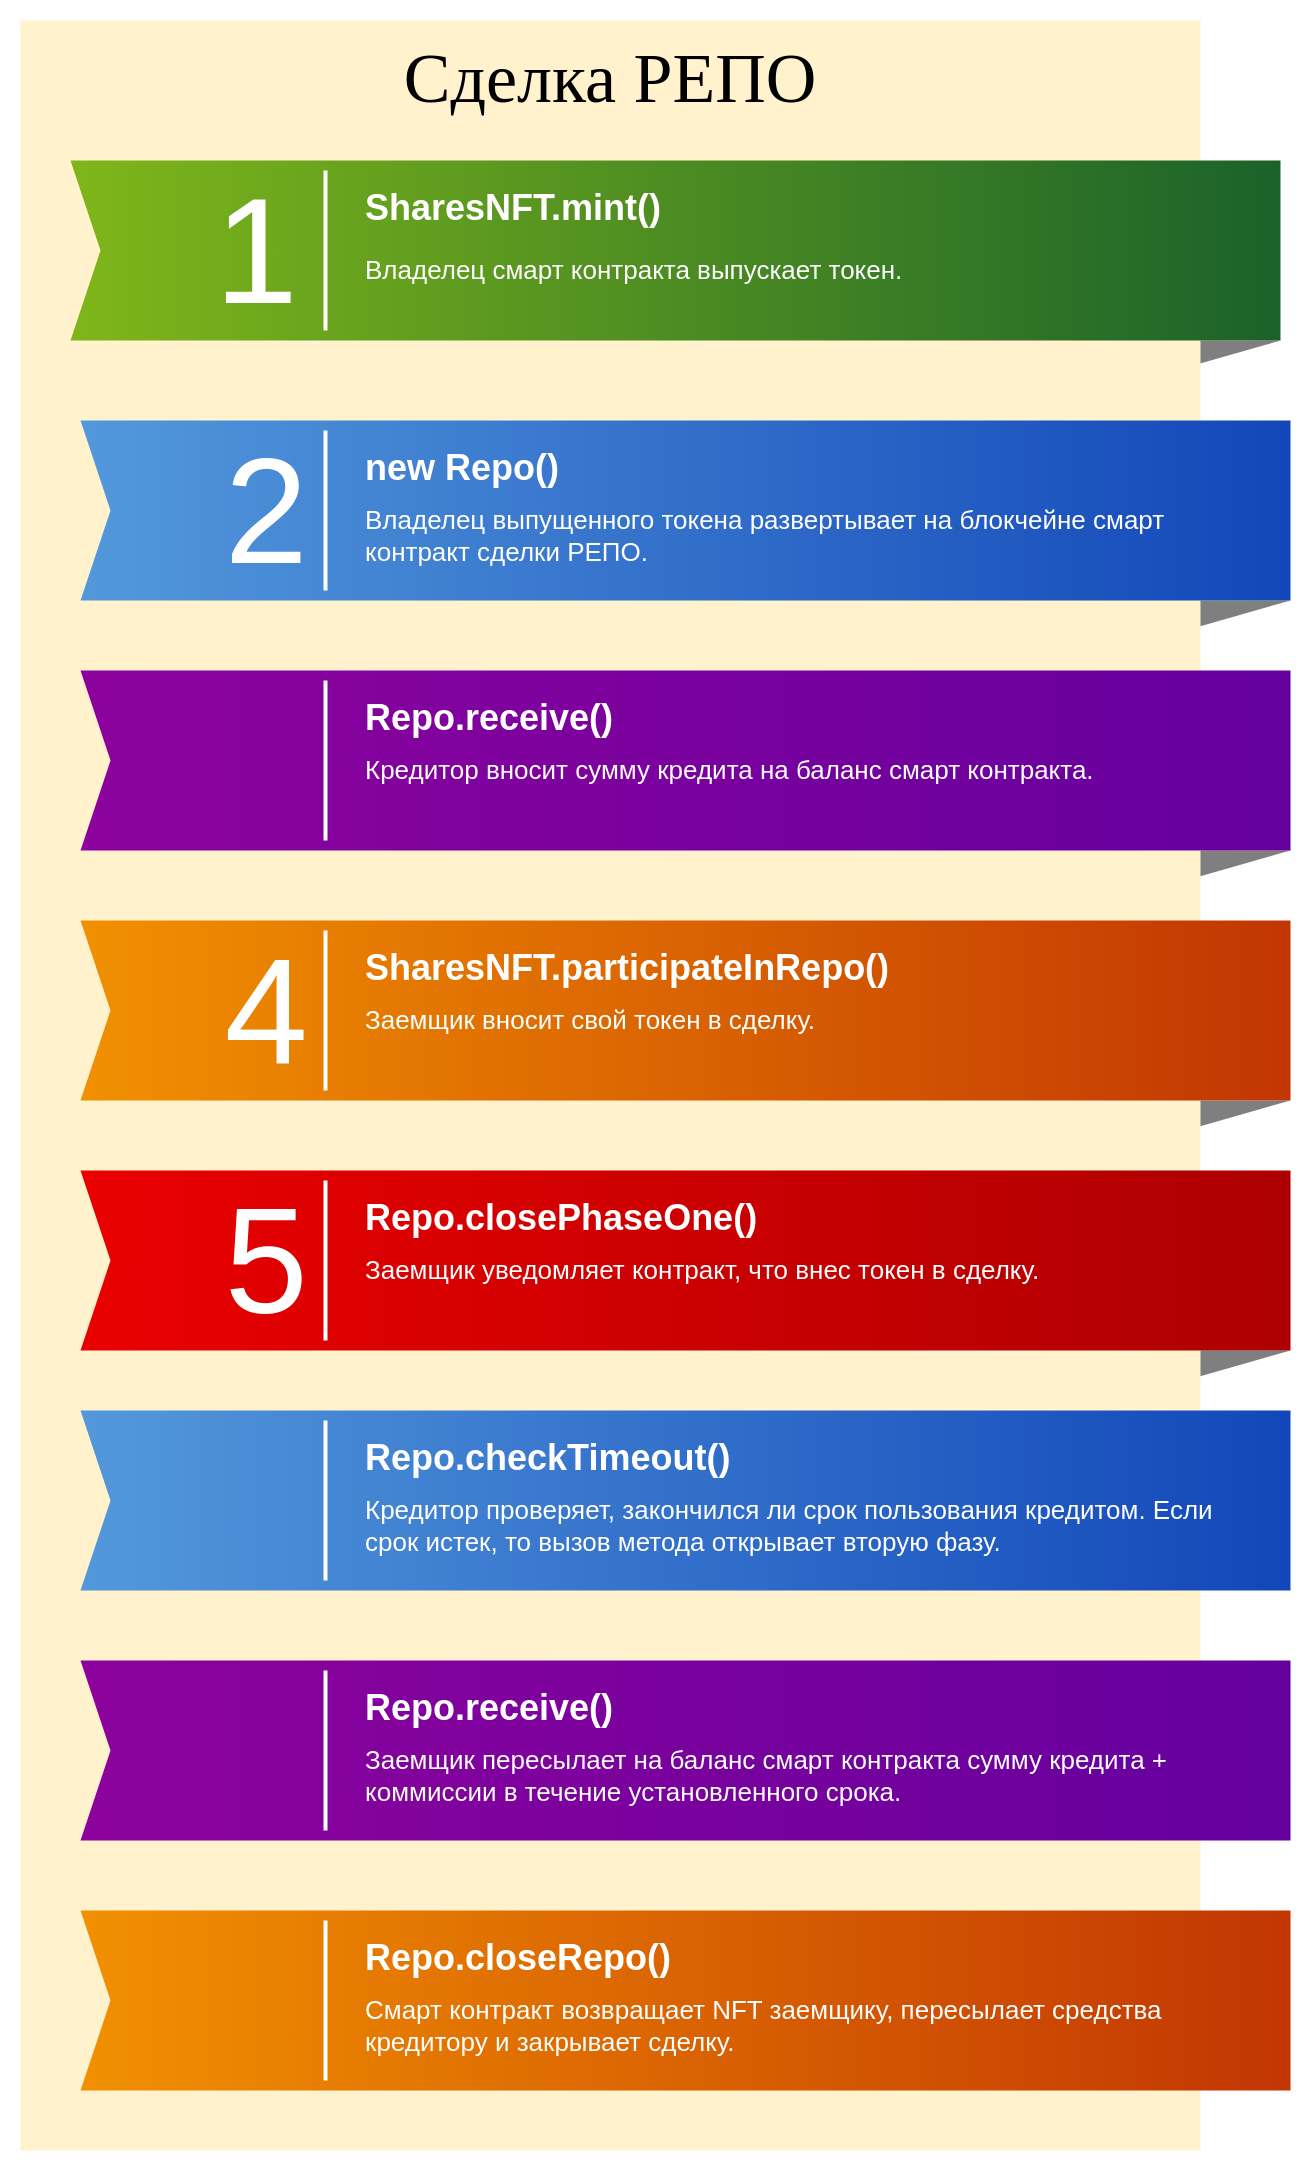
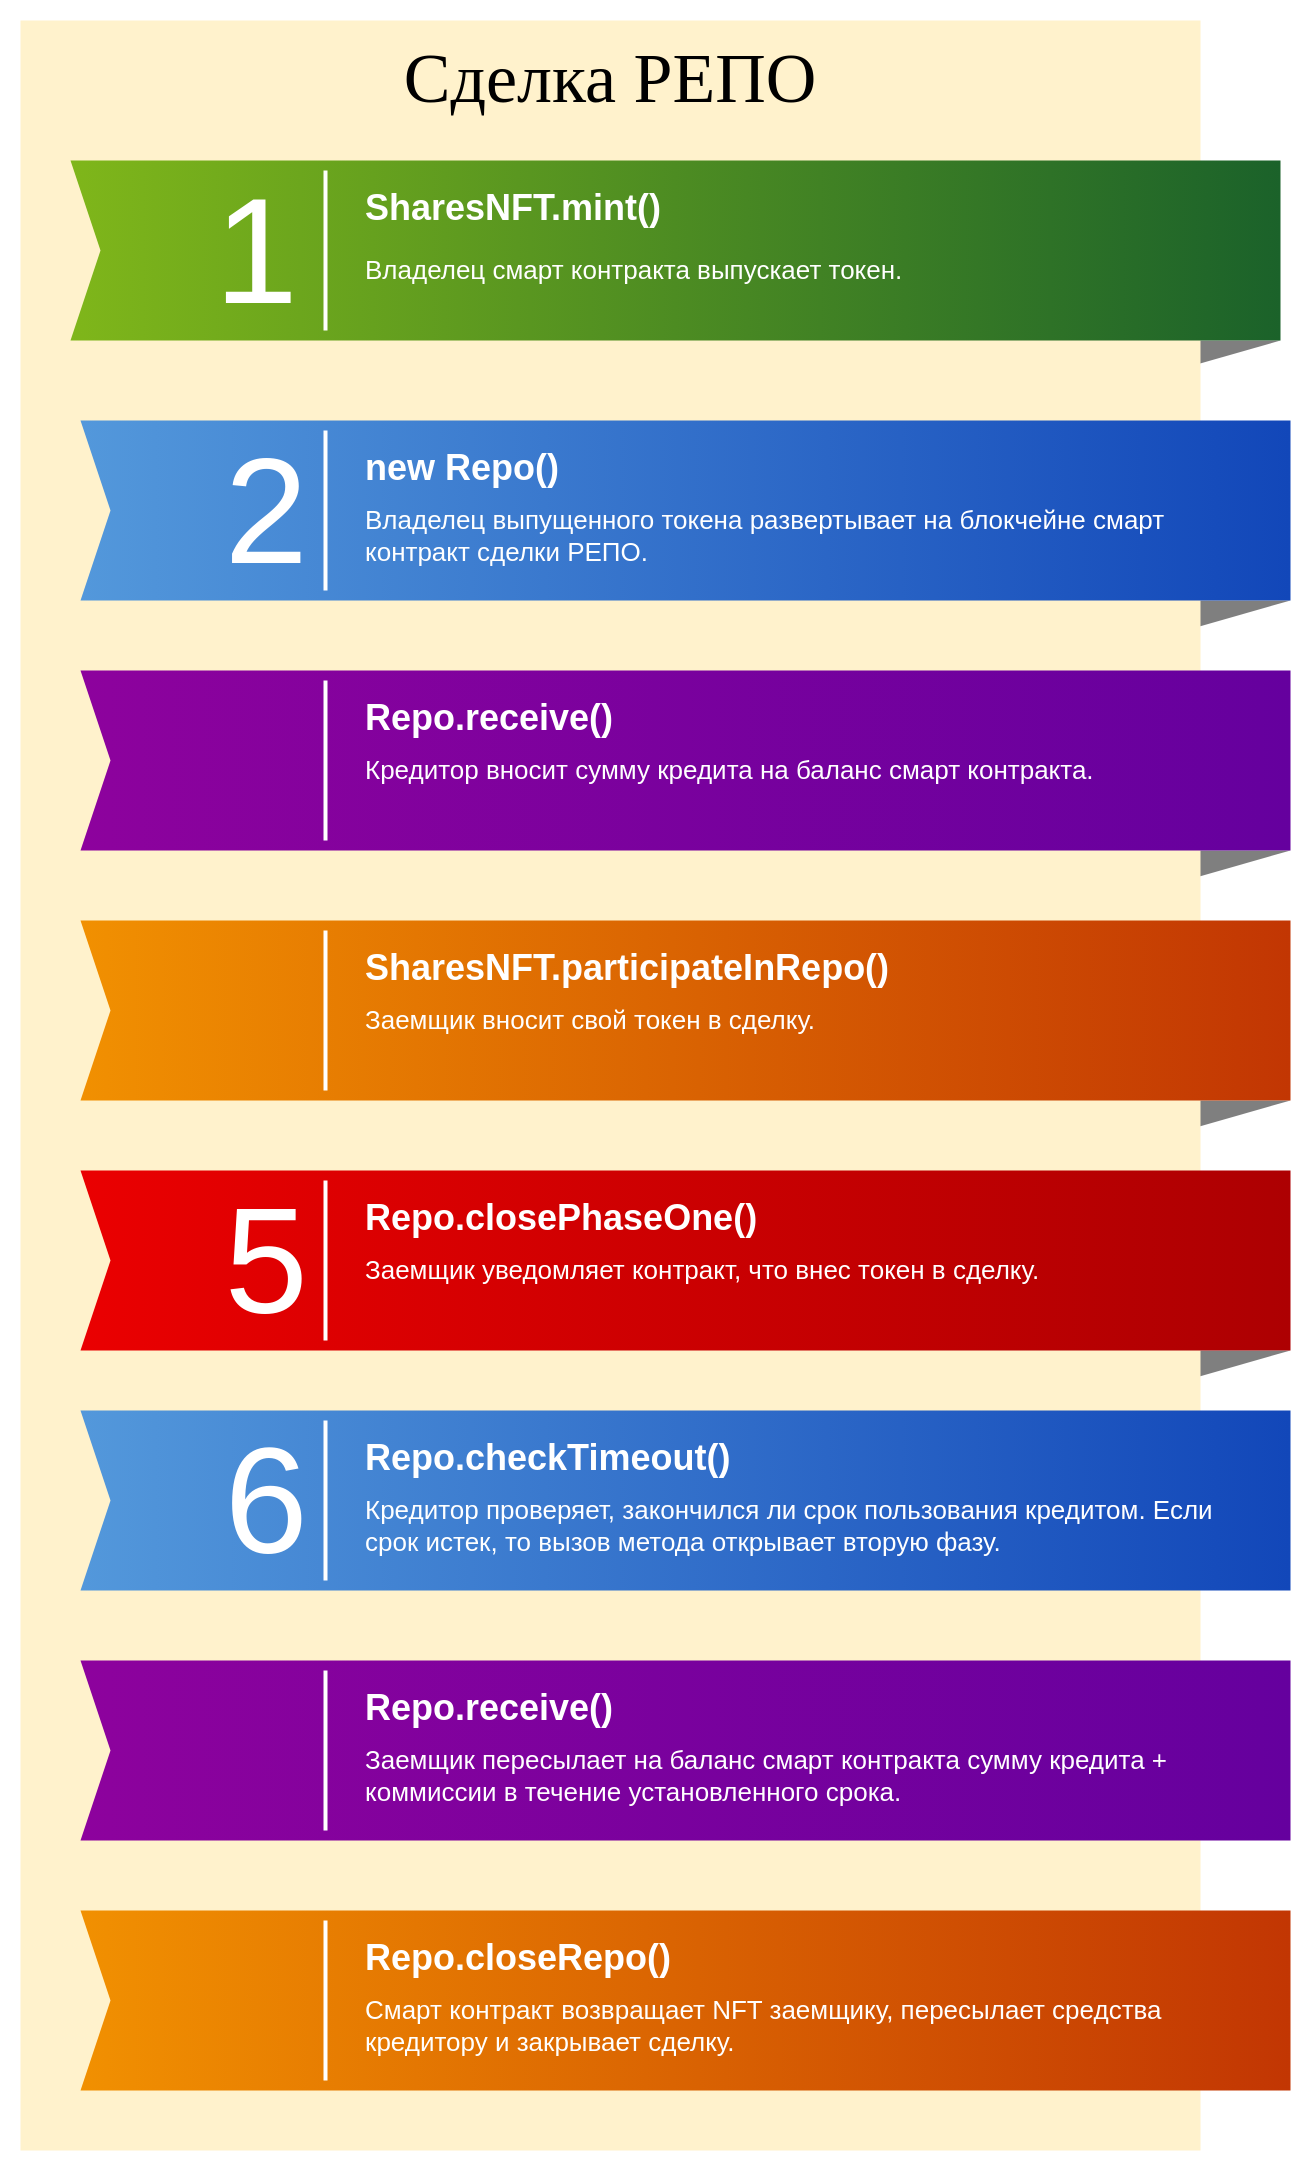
node "4": removed
node "6": added
